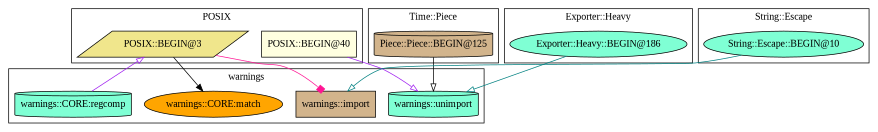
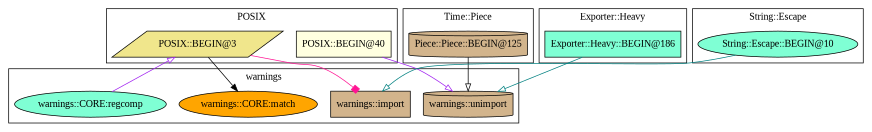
node "Exporter::Heavy::BEGIN@186": shape ellipse -> box
node "warnings::CORE:regcomp": shape cylinder -> ellipse
node "warnings::unimport": fillcolor aquamarine -> tan
